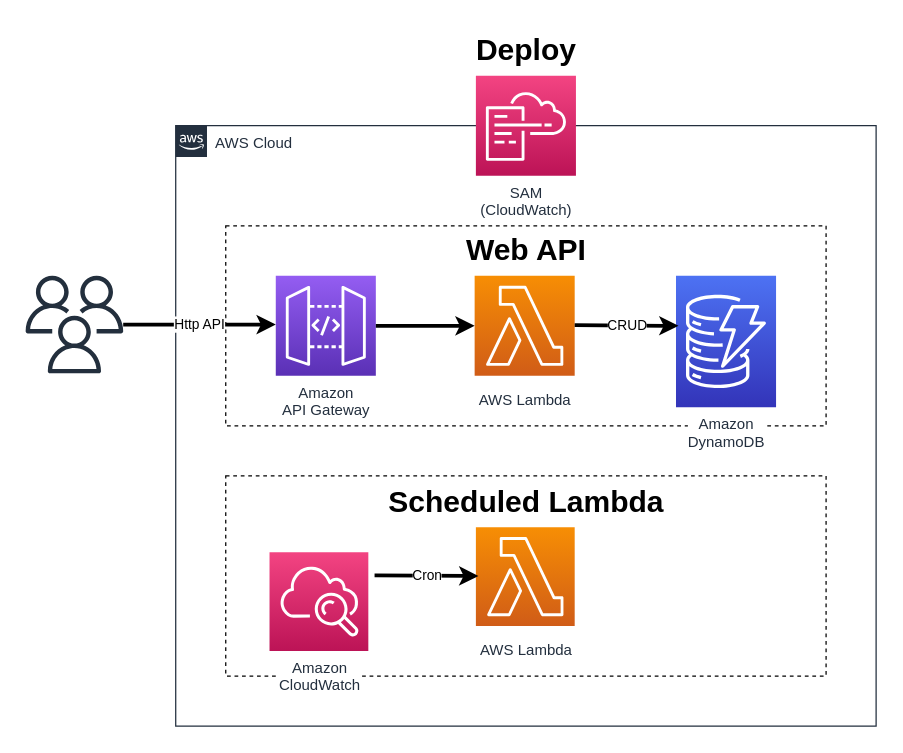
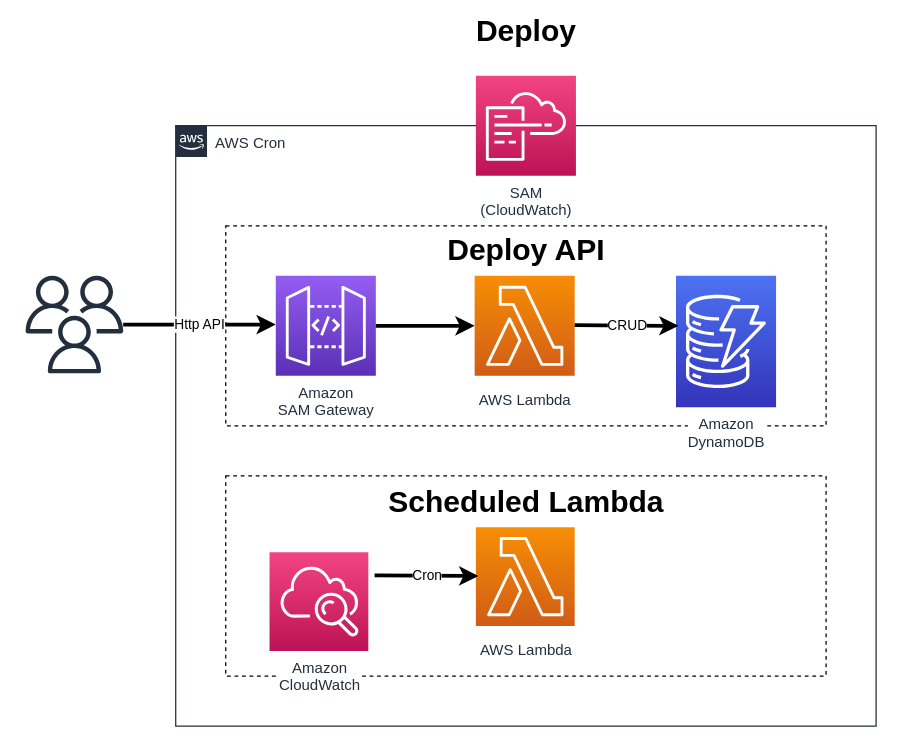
node "Deploy": moved (526, 51) -> (526, 32)
node "AWS Cloud": label "AWS Cloud" -> "AWS Cron"
node "Web API": label "Web API" -> "Deploy API"
node "Amazon API Gateway": label "Amazon API Gateway" -> "Amazon SAM Gateway"
